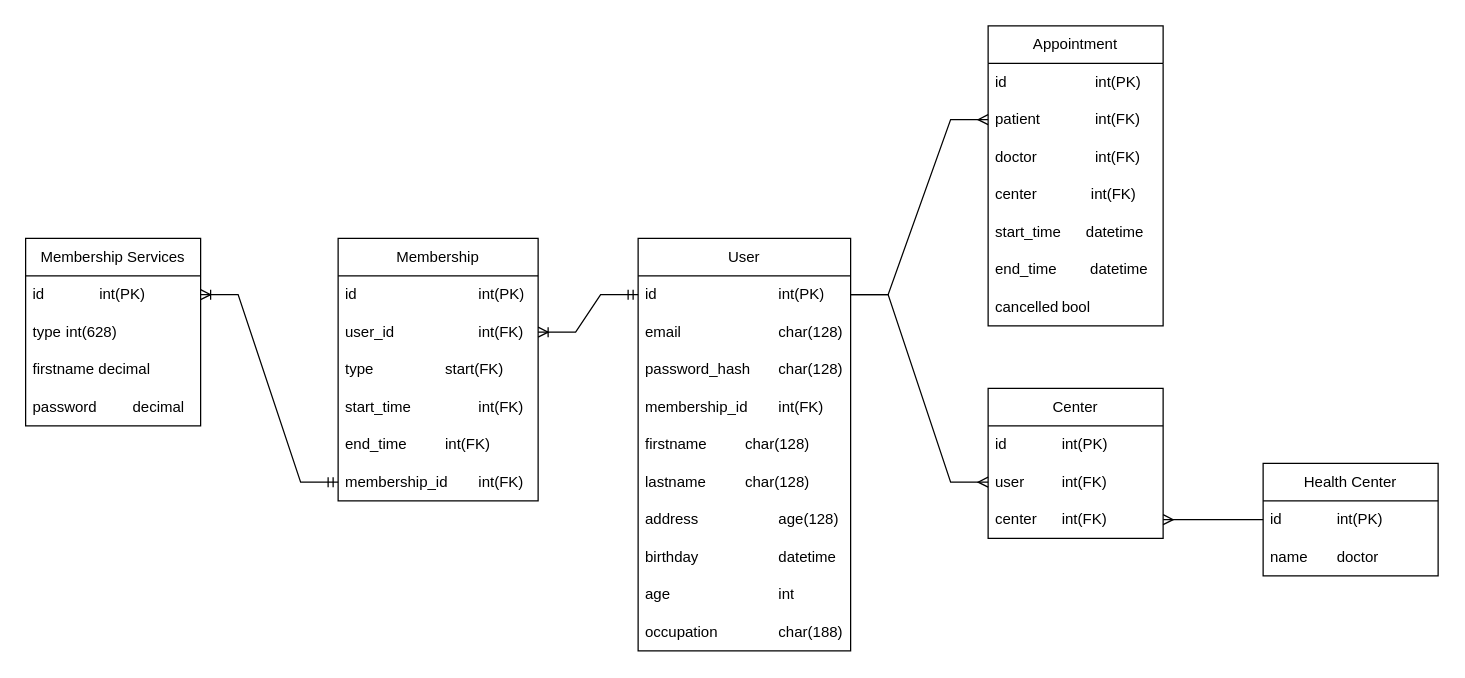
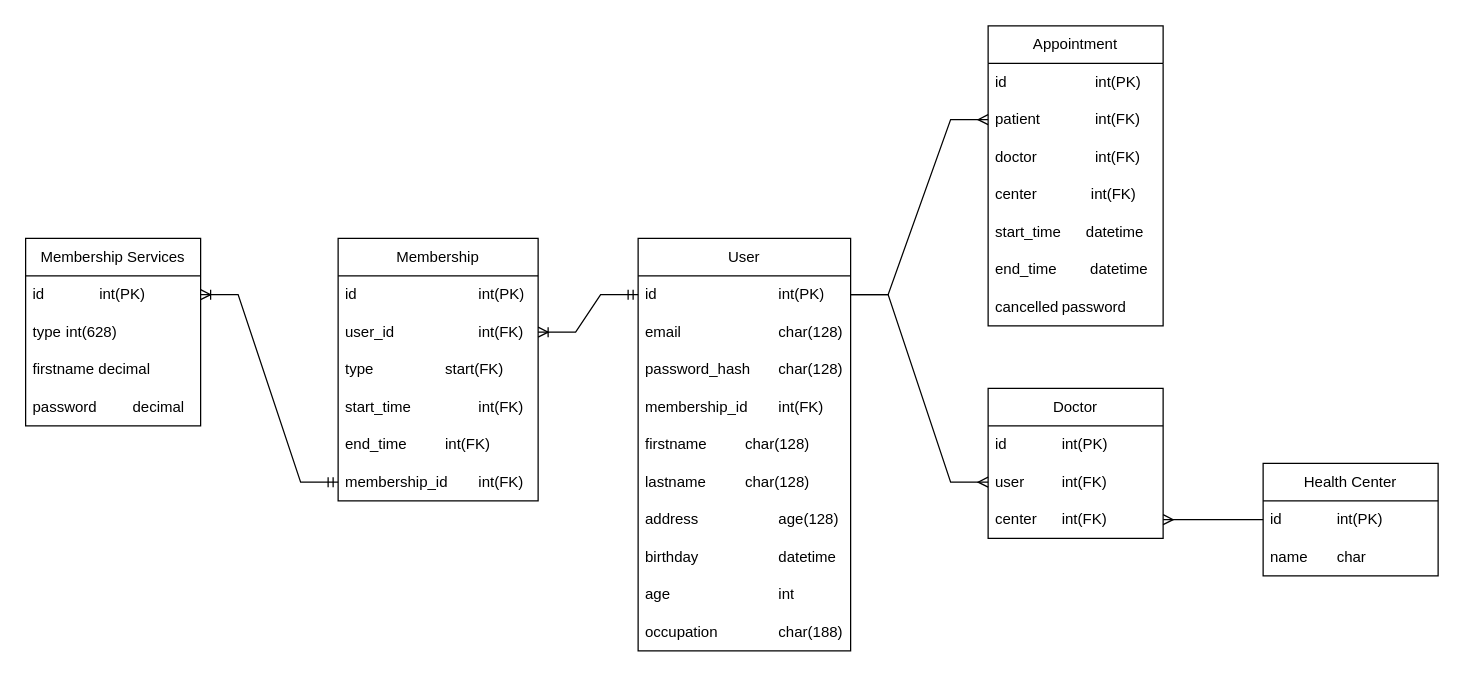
node "cancelled bool": label "cancelled bool" -> "cancelled password"
node "Center": label "Center" -> "Doctor"
node "name doctor": label "name doctor" -> "name char"
